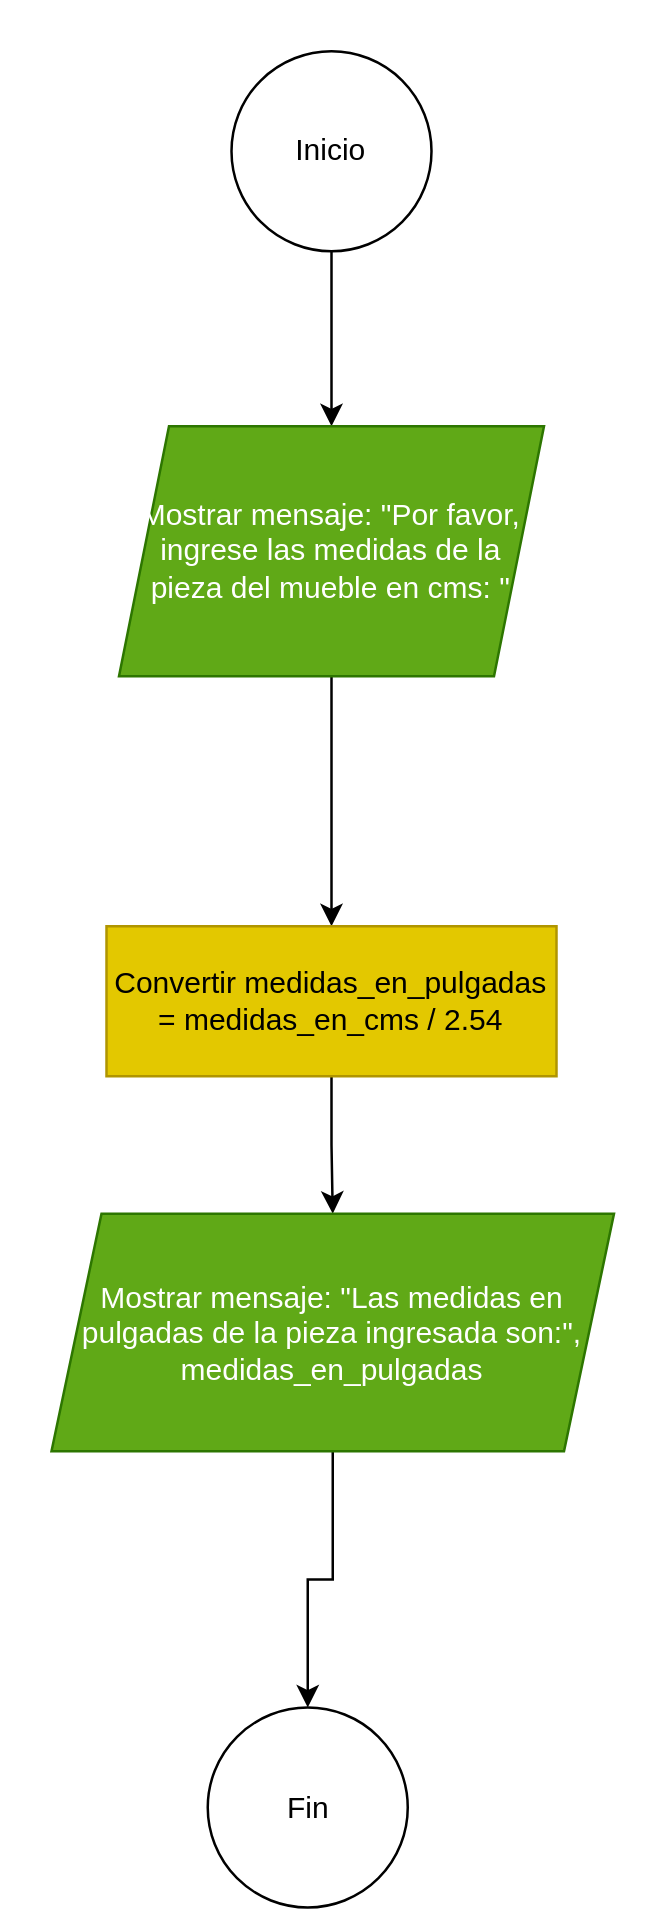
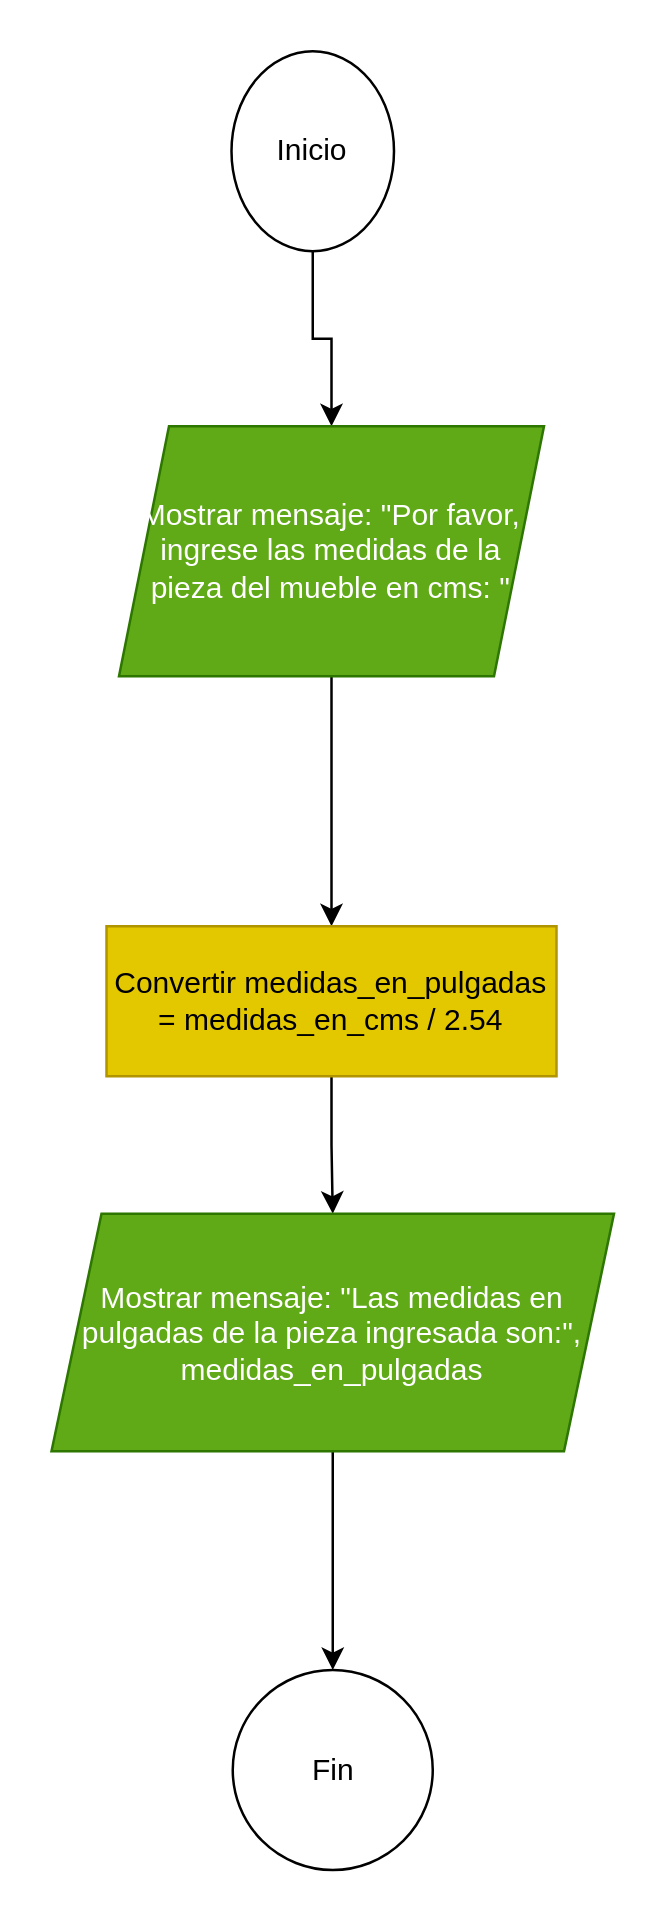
node "Inicio": size 200x200 -> 163x200
node "Fin": moved (308, 1808) -> (333, 1770)
